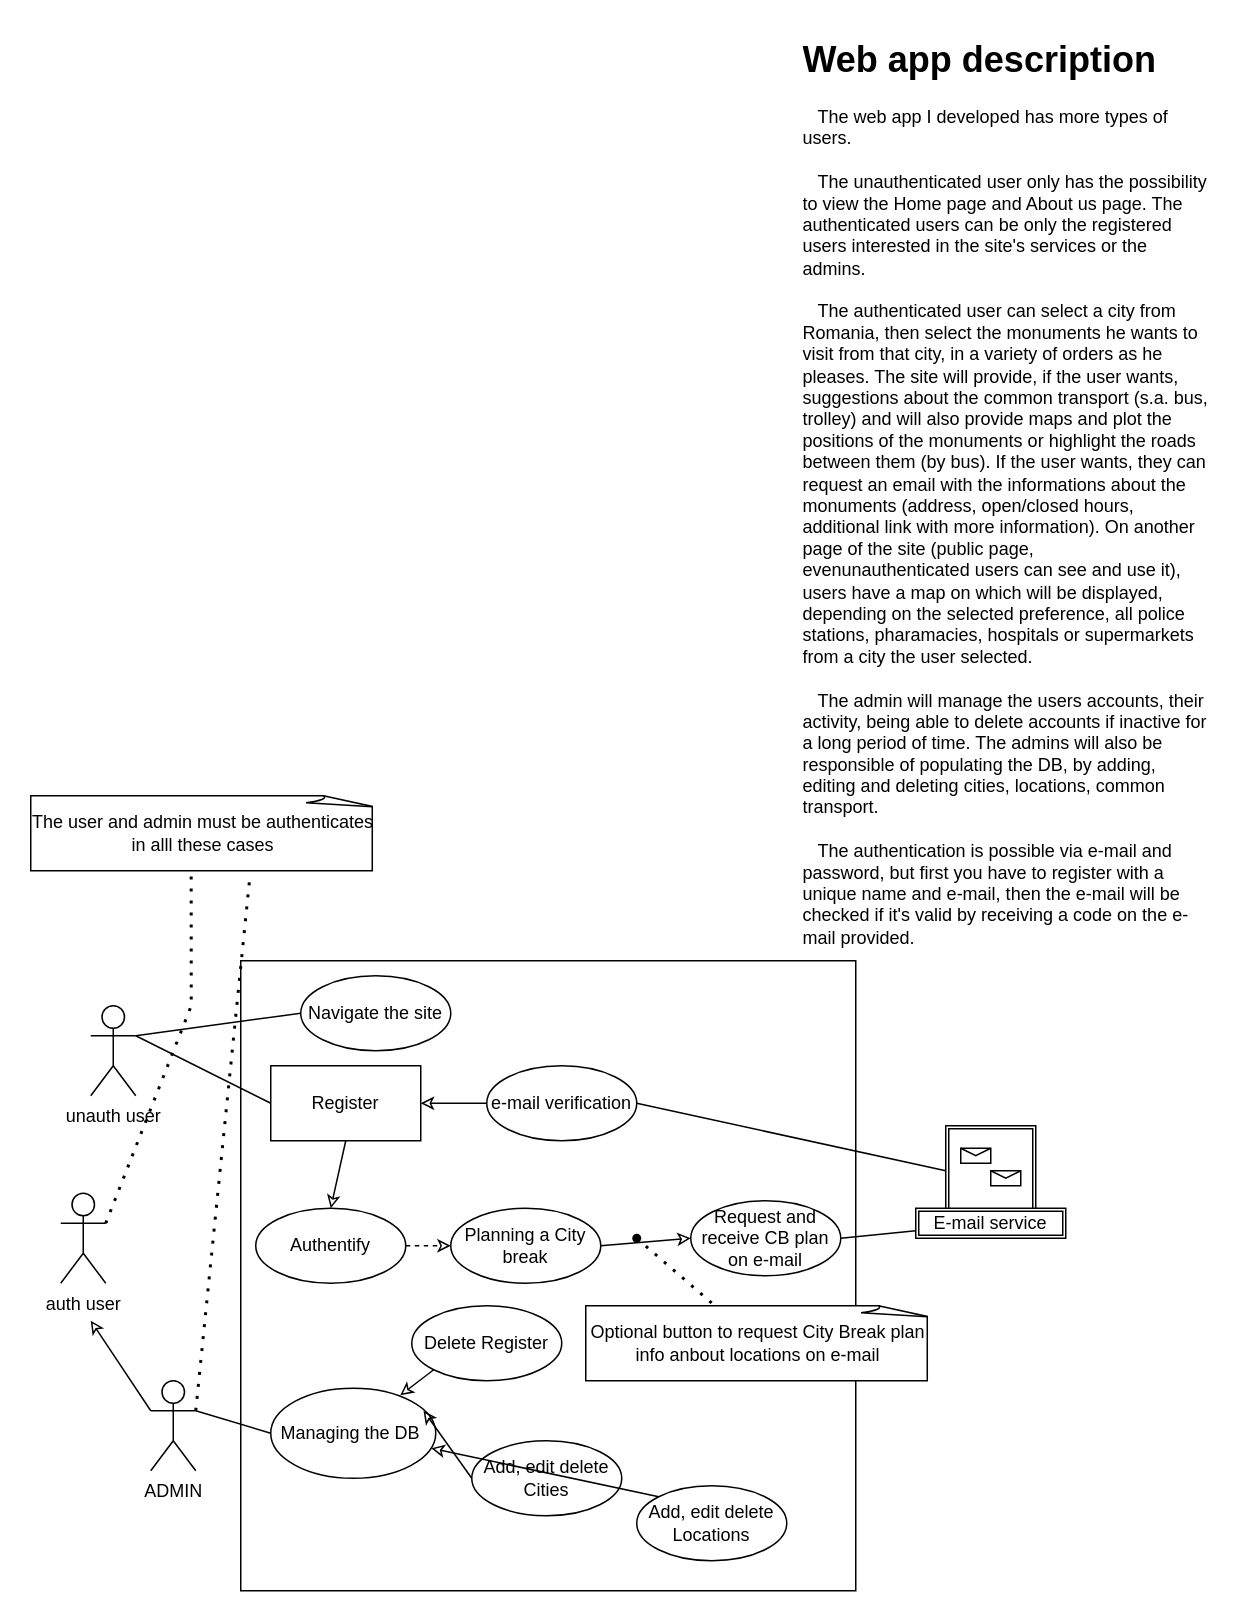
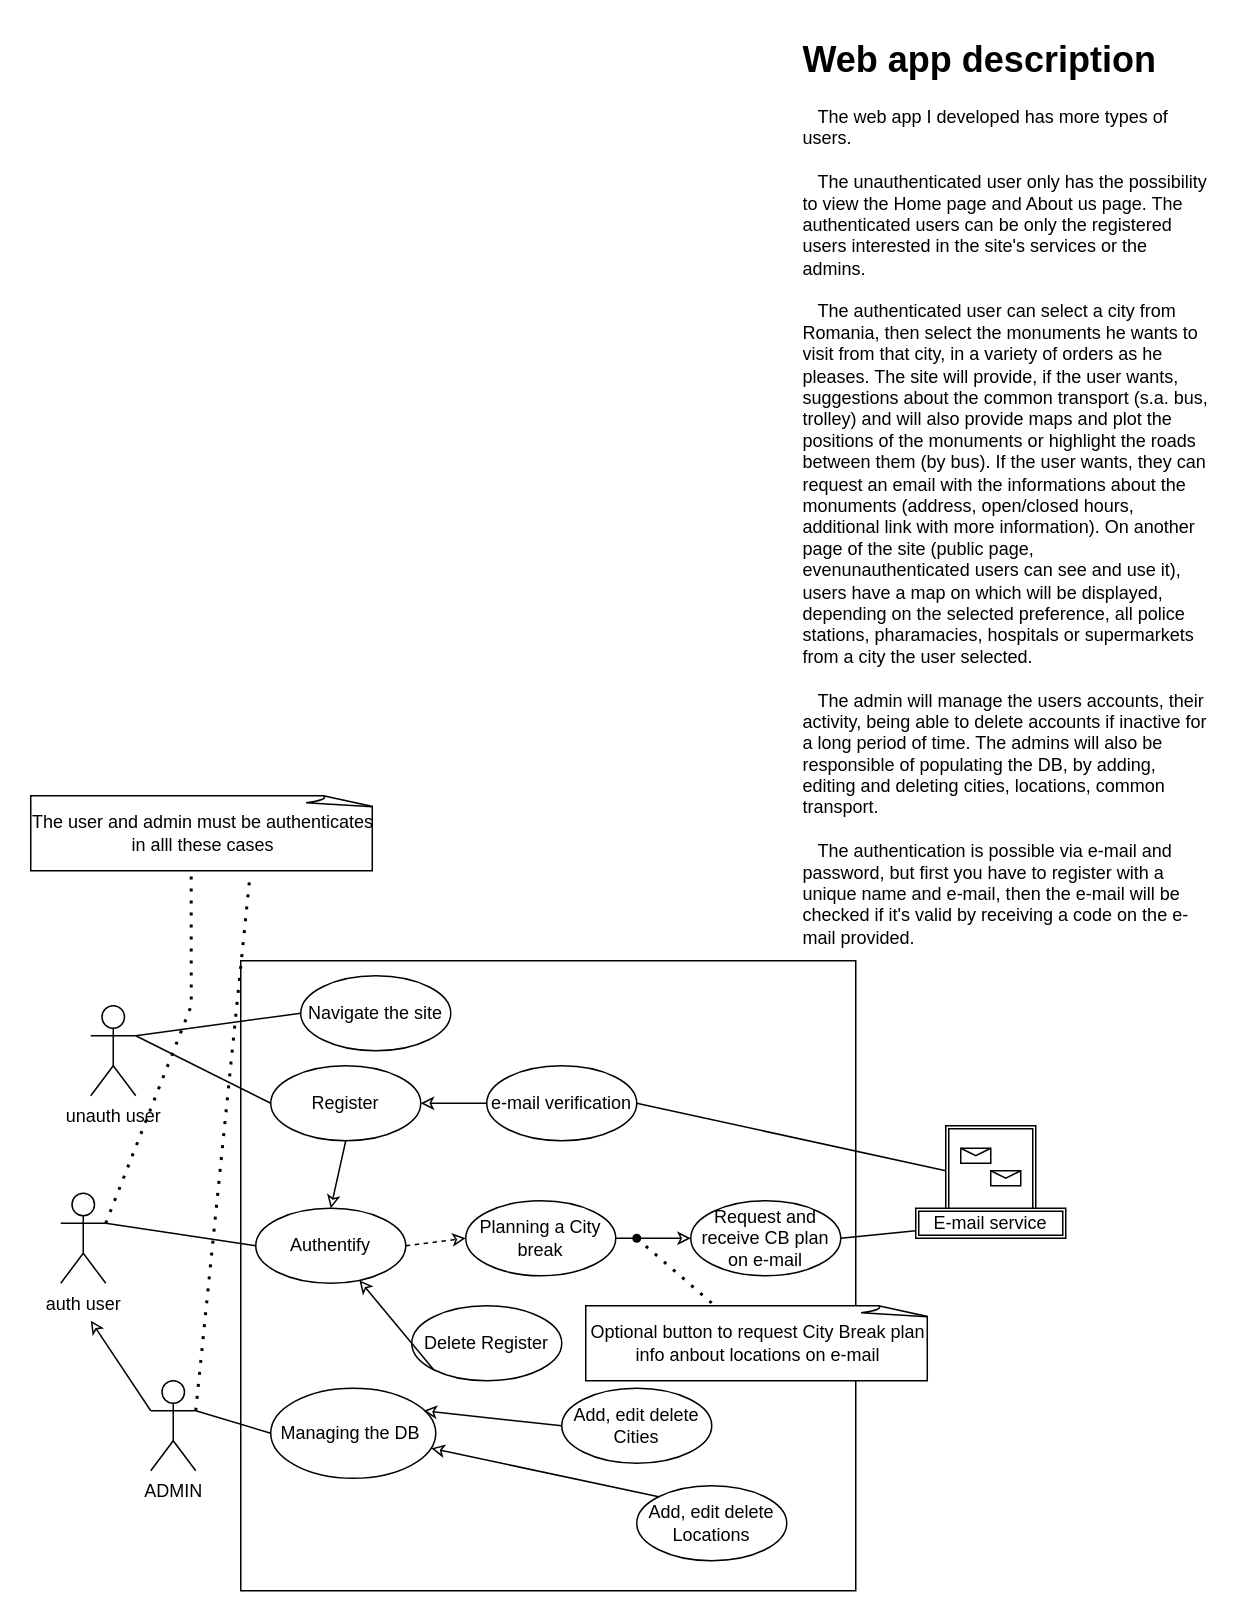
node "Register": shape rectangle -> ellipse
edge "auth user" -- "Authentify": added
node "Planning a City break": moved (526, 1246) -> (541, 1238)
edge "Delete Register" -> "Managing the DB": now "Delete Register" -> "Authentify"
node "Add, edit delete Cities": moved (547, 1478) -> (637, 1426)
